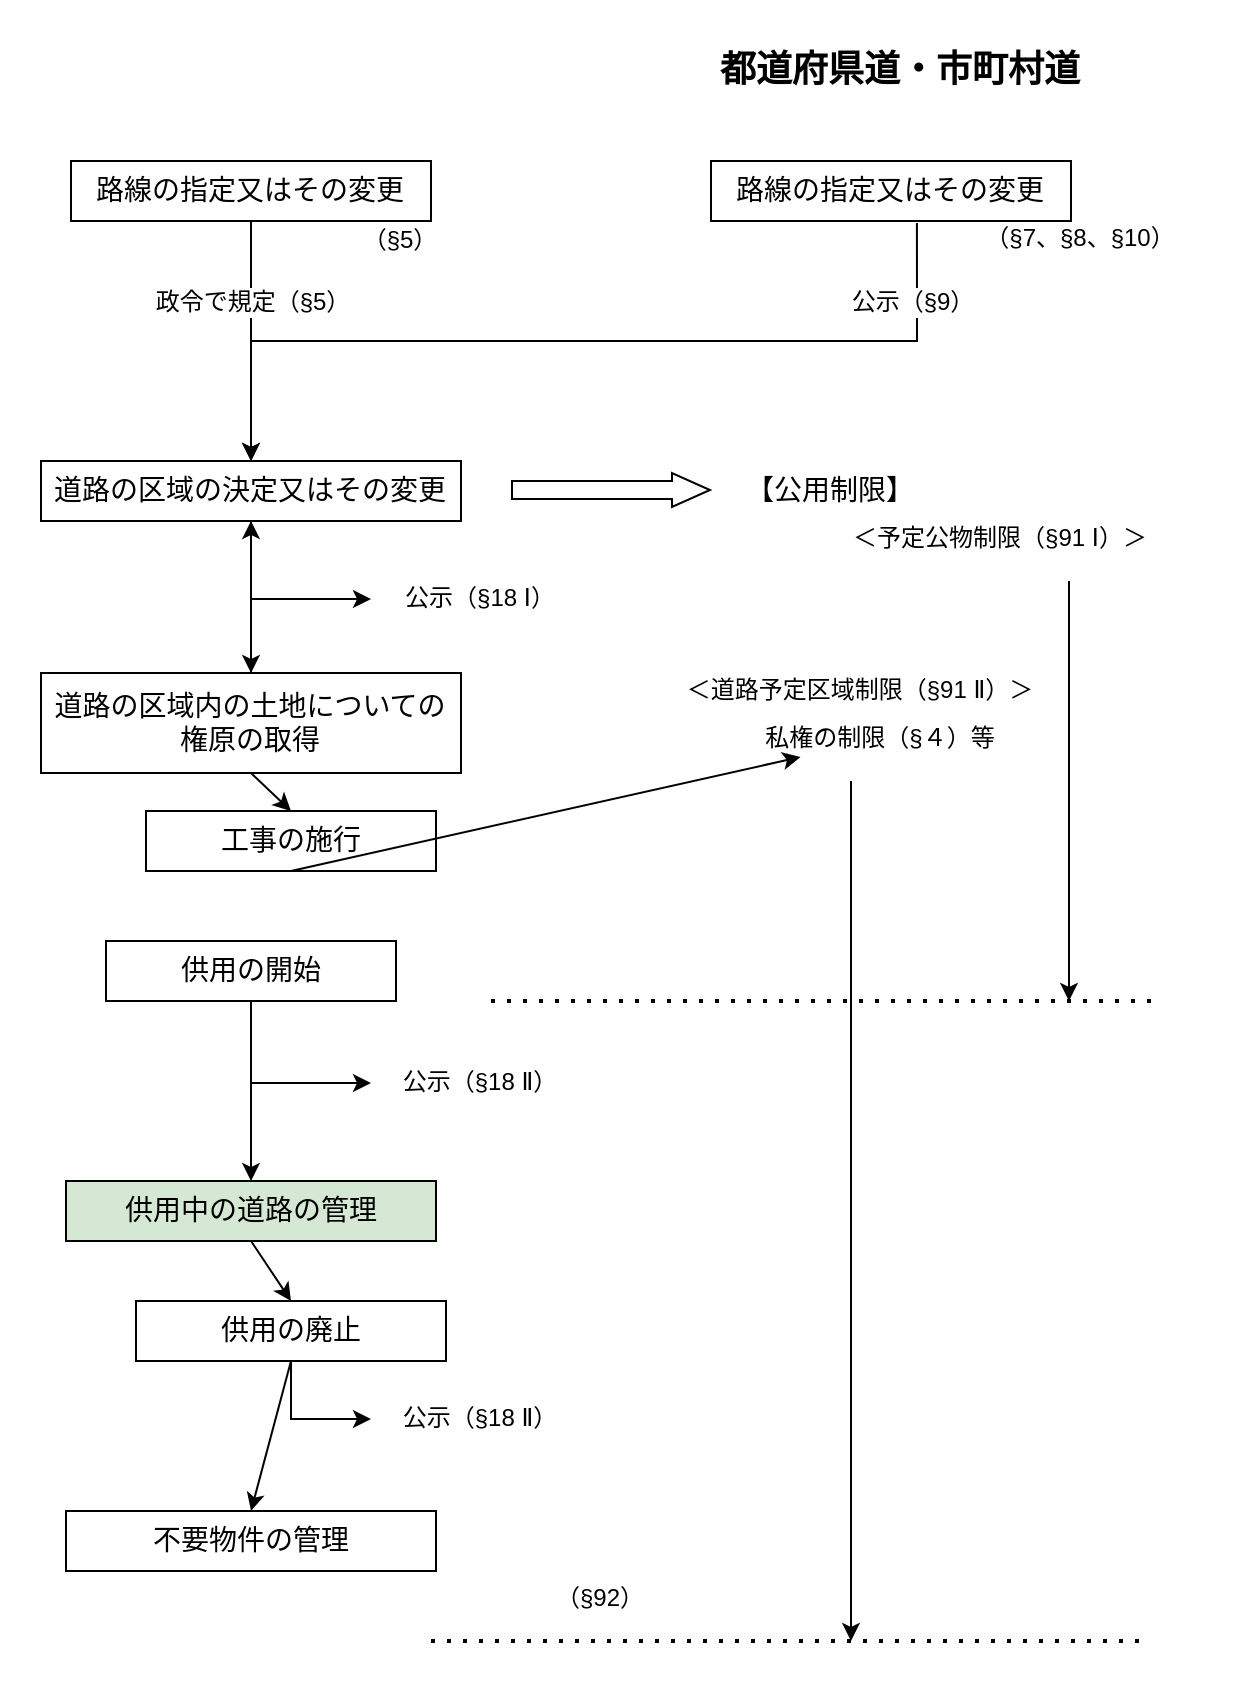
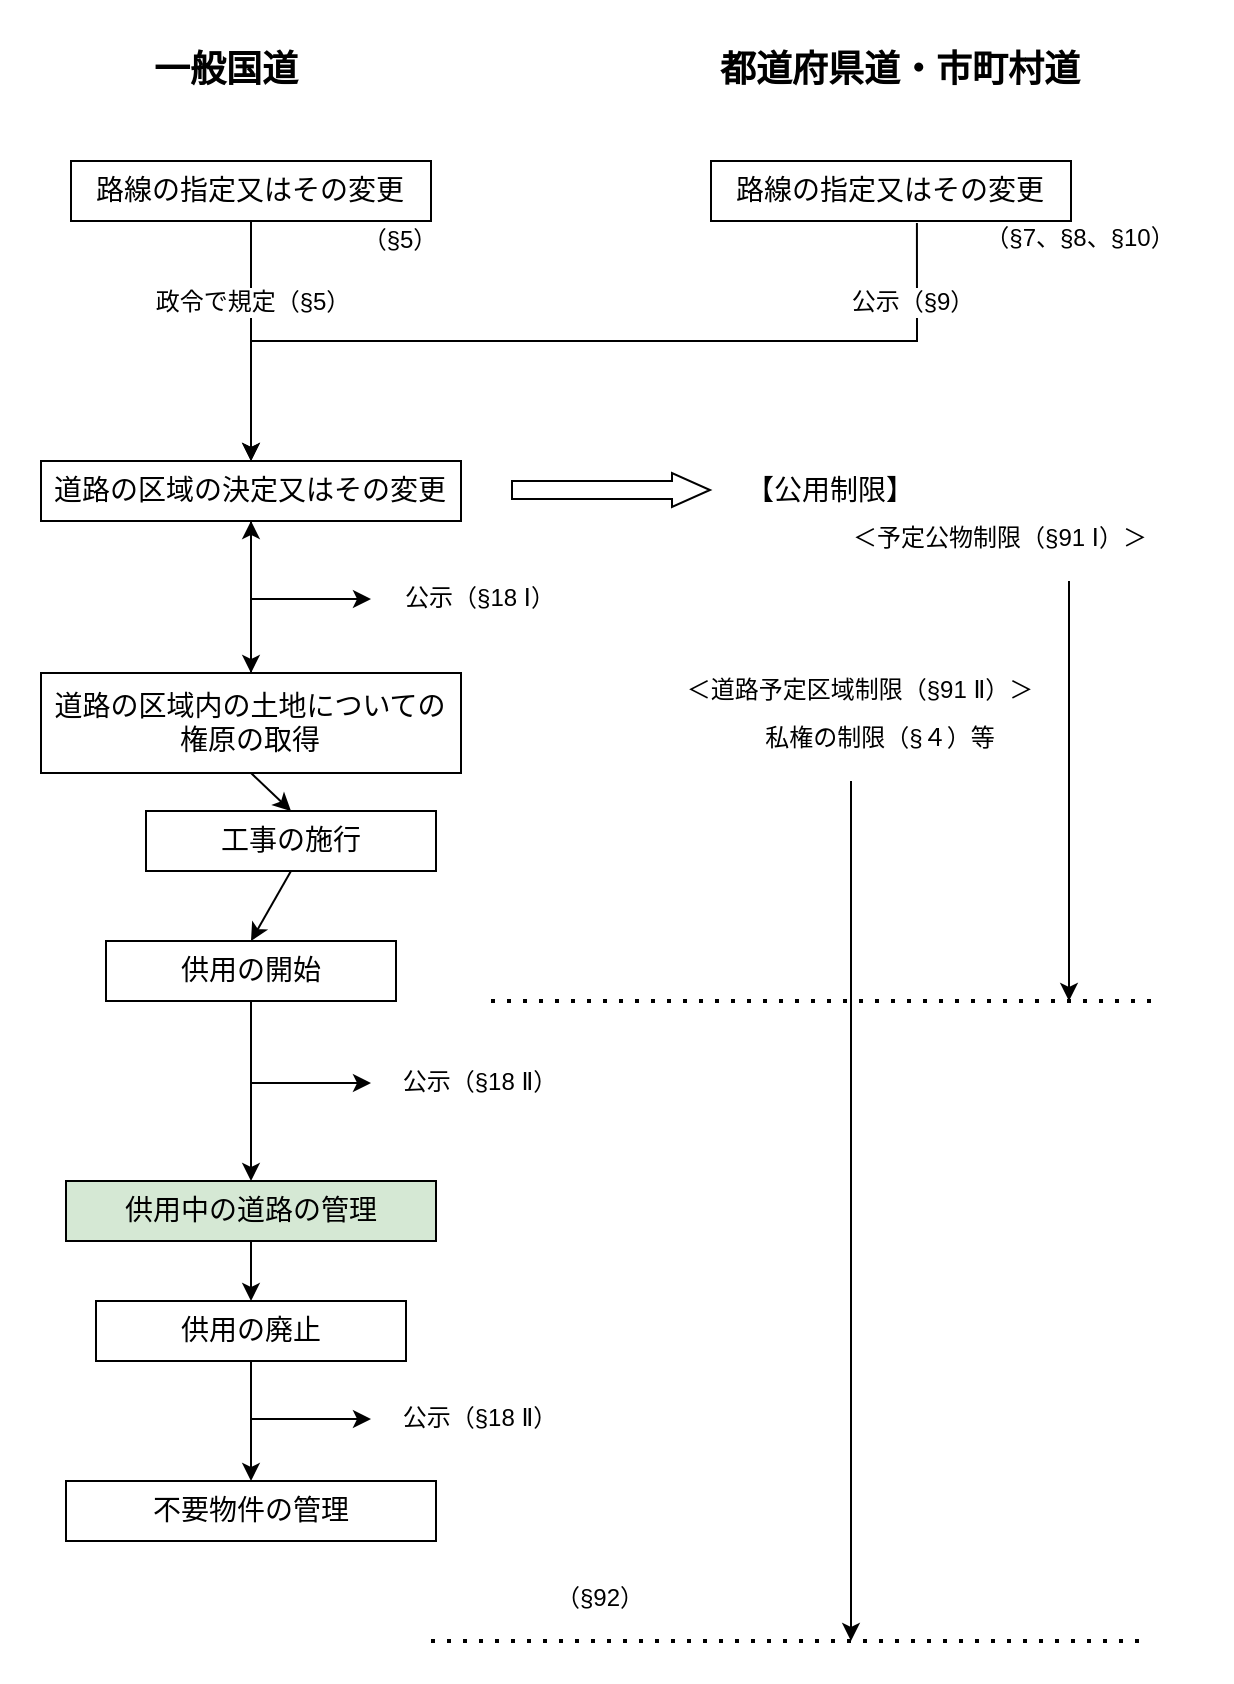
node "一般国道": added
edge "工事の施行" -> "私権の制限（§４）等": now "工事の施行" -> "供用の開始"
node "供用の廃止": moved (291, 1331) -> (251, 1331)
node "不要物件の管理": moved (251, 1541) -> (251, 1511)
